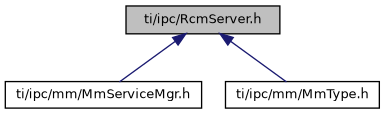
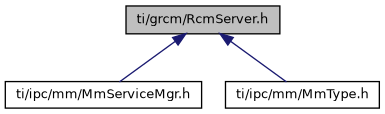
node "ti/ipc/RcmServer.h": label "ti/ipc/RcmServer.h" -> "ti/grcm/RcmServer.h"
